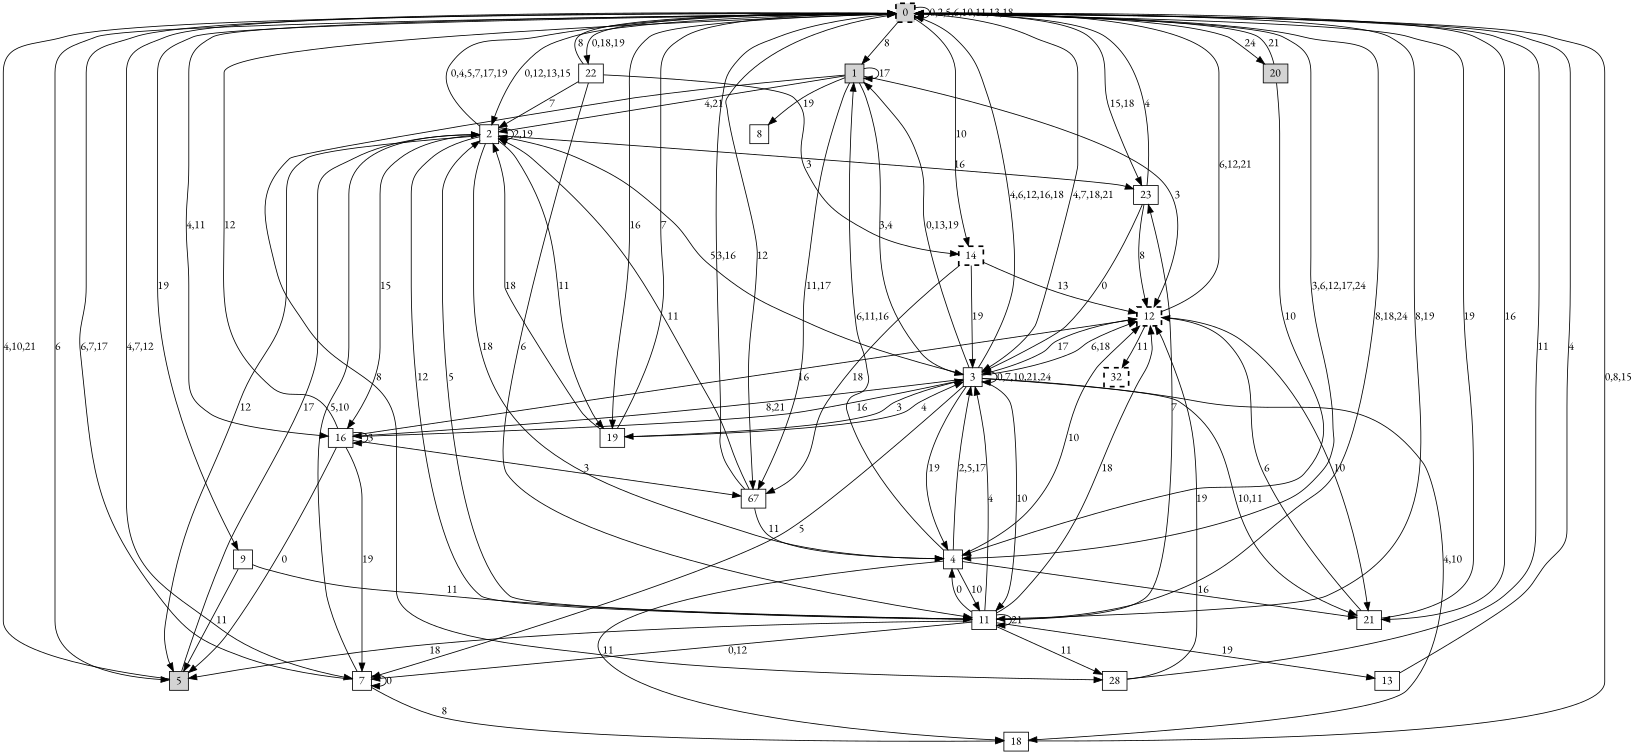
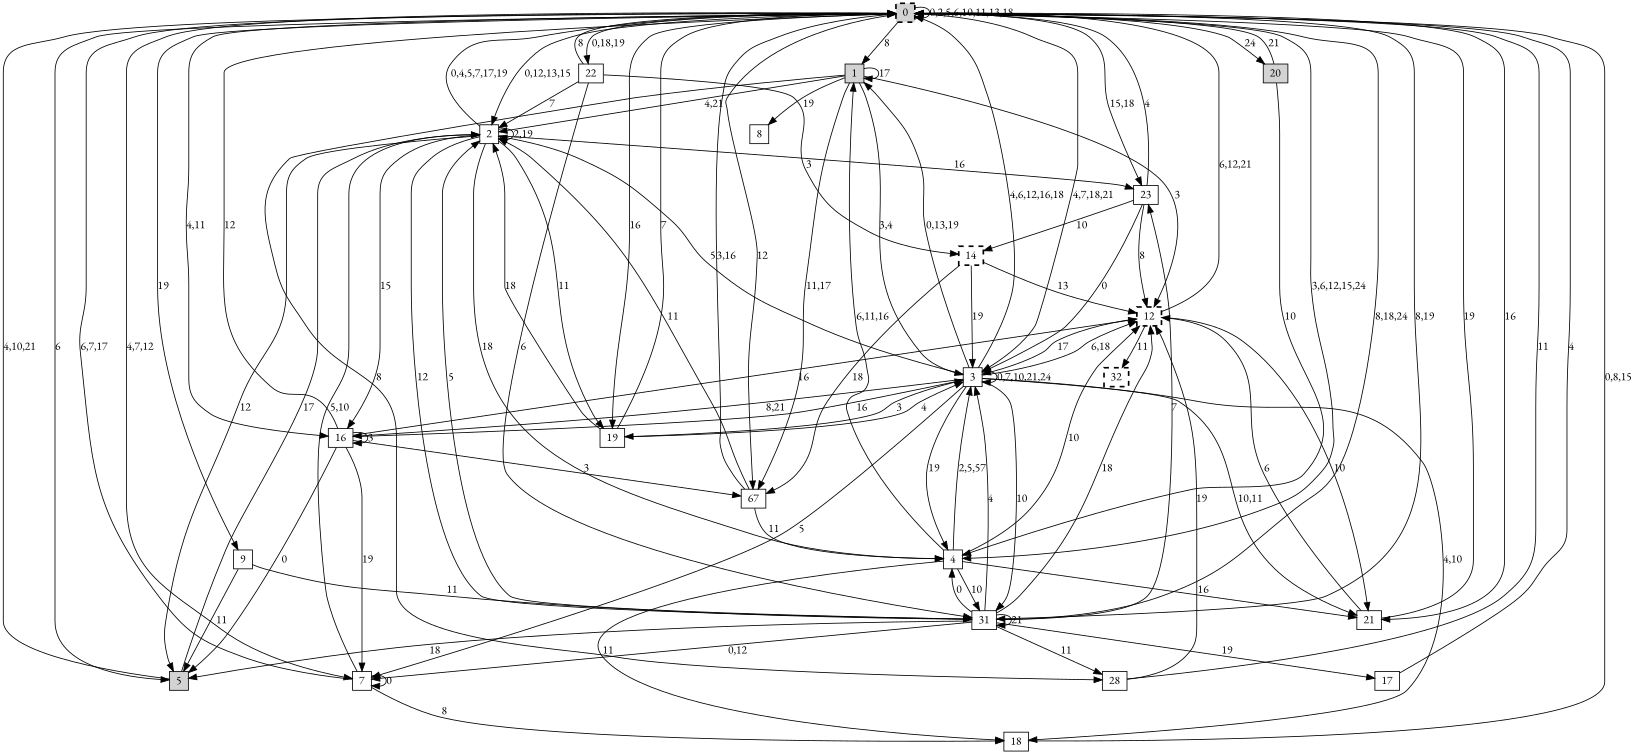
edge "0" -> "14": now "23" -> "14"
edge "0" -> "4": label "3,6,12,17,24" -> "3,6,12,15,24"
edge "4" -> "3": label "2,5,17" -> "2,5,57"
node "11": label "11" -> "31"
node "13": label "13" -> "17"
